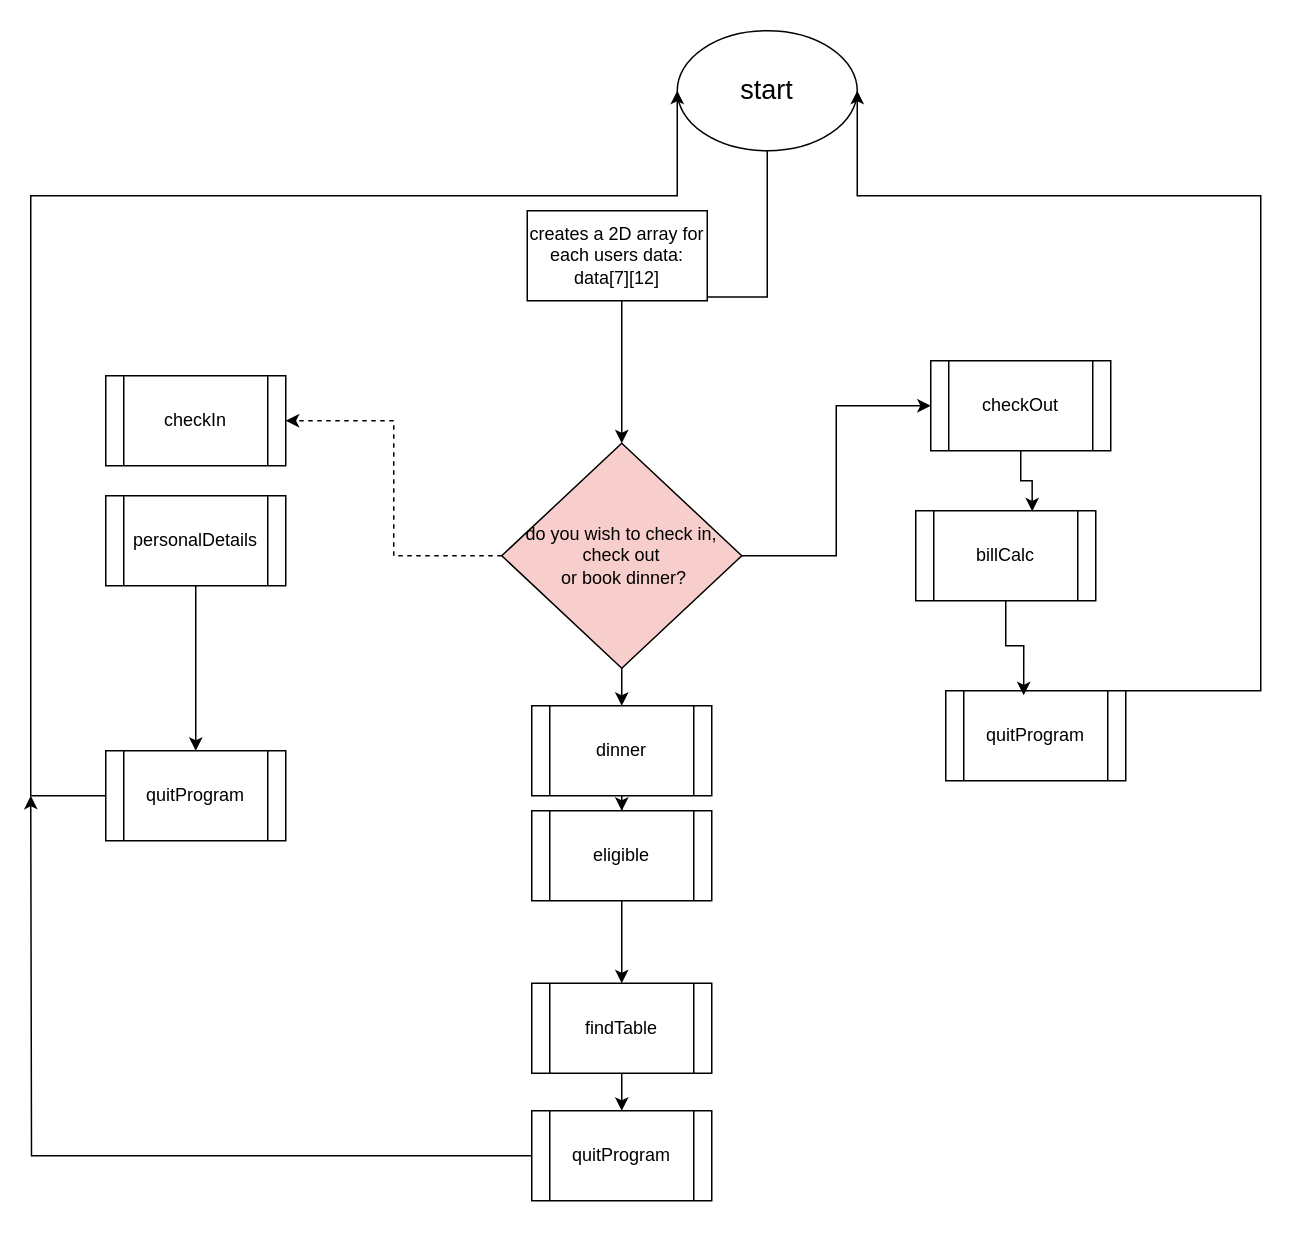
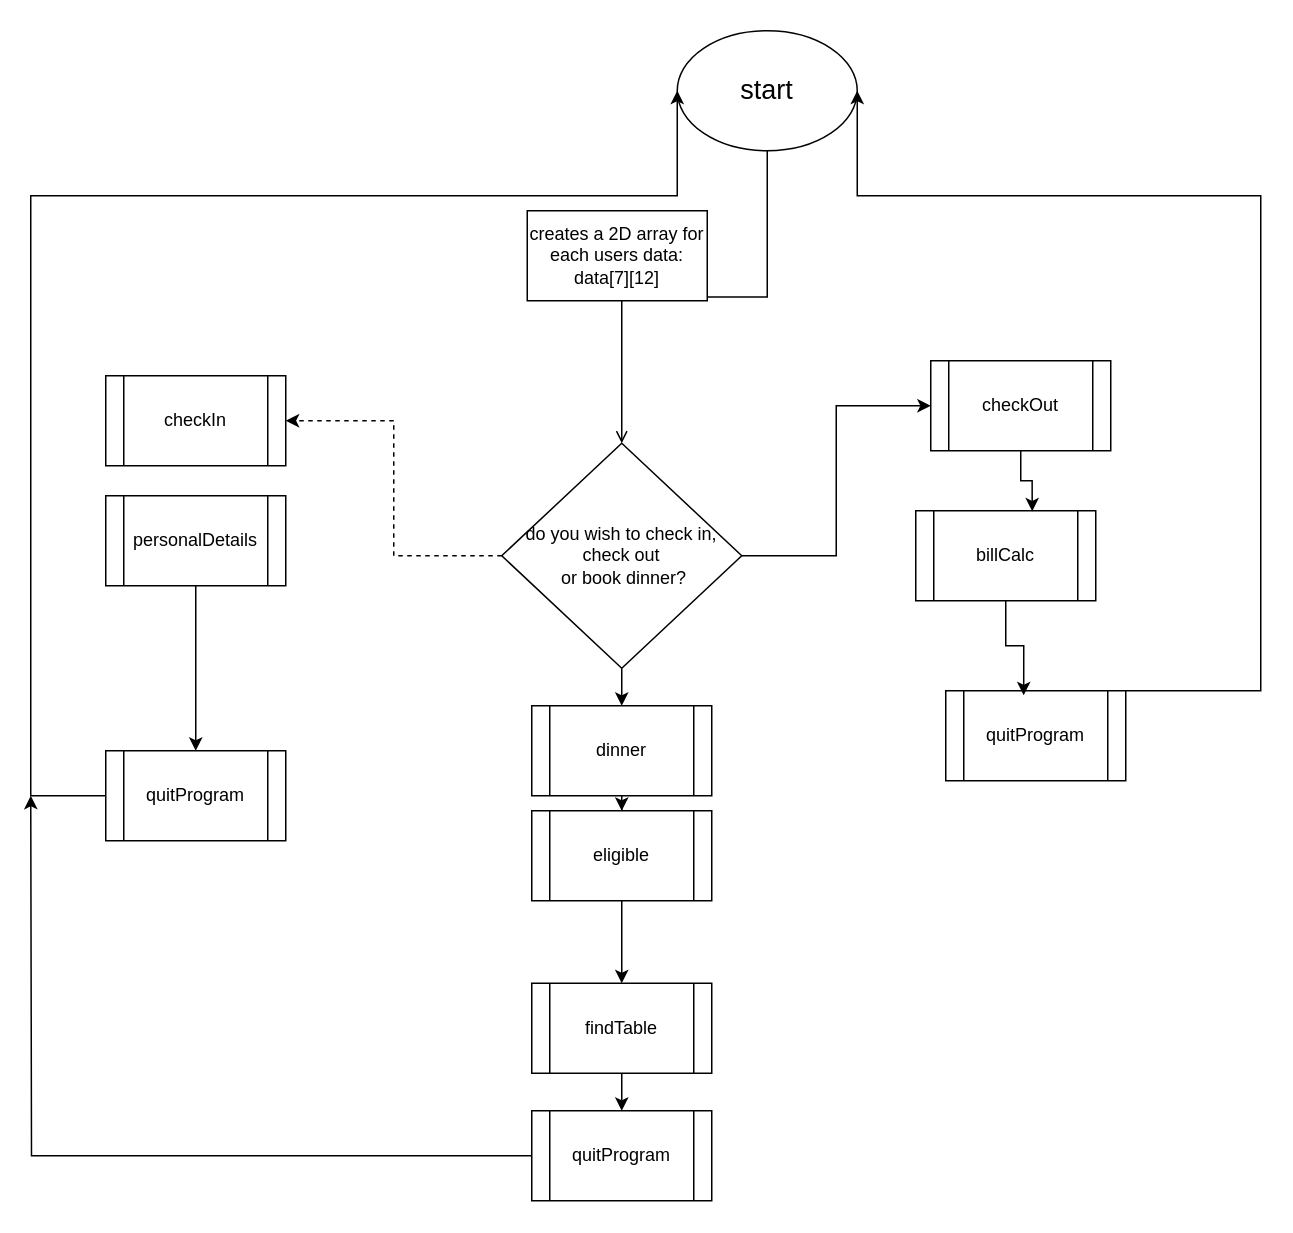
edge "start" -> "do you wish to check in, check out or book dinner?": arrowhead classic -> open
node "do you wish to check in, check out or book dinner?": fillcolor #f8cecc -> #ffffff
